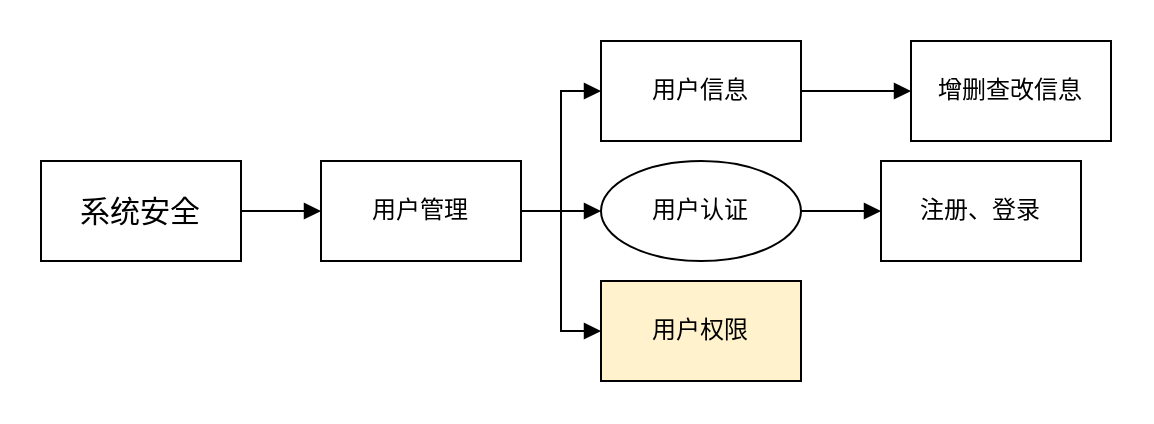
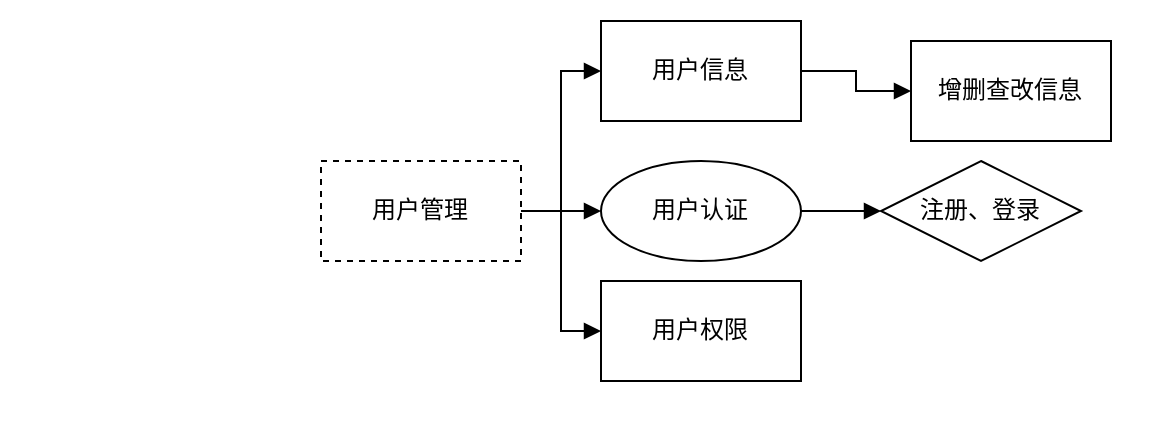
node "用户信息": moved (701, 91) -> (701, 71)
node "系统安全": removed
edge "系统安全" -> "用户管理": removed
node "用户管理": style solid -> dashed
node "注册、登录": shape rectangle -> diamond
node "用户权限": fillcolor #fff2cc -> #ffffff
